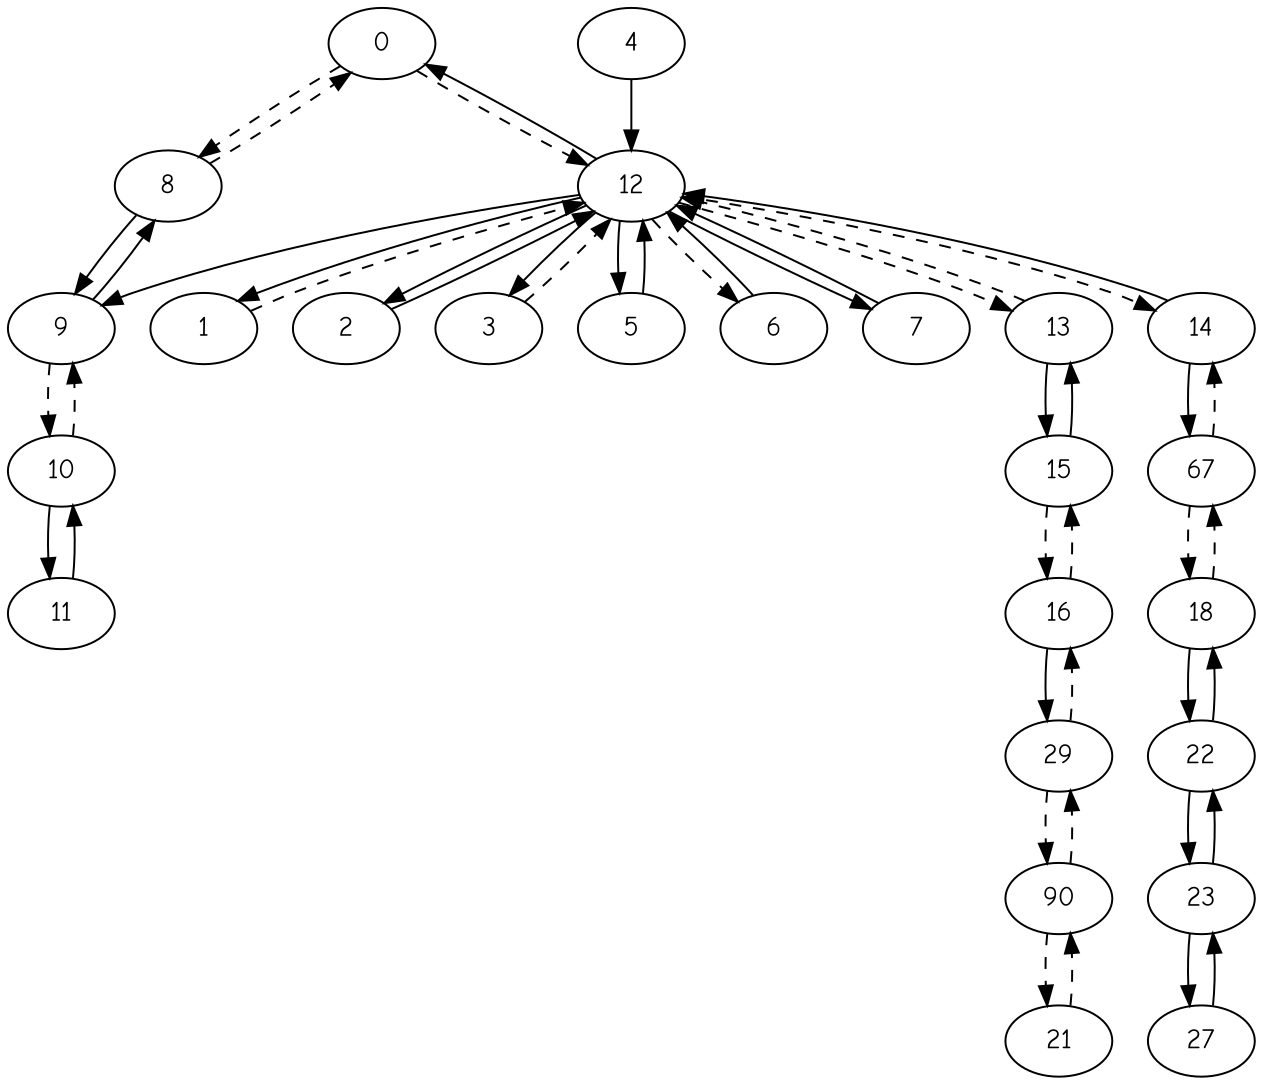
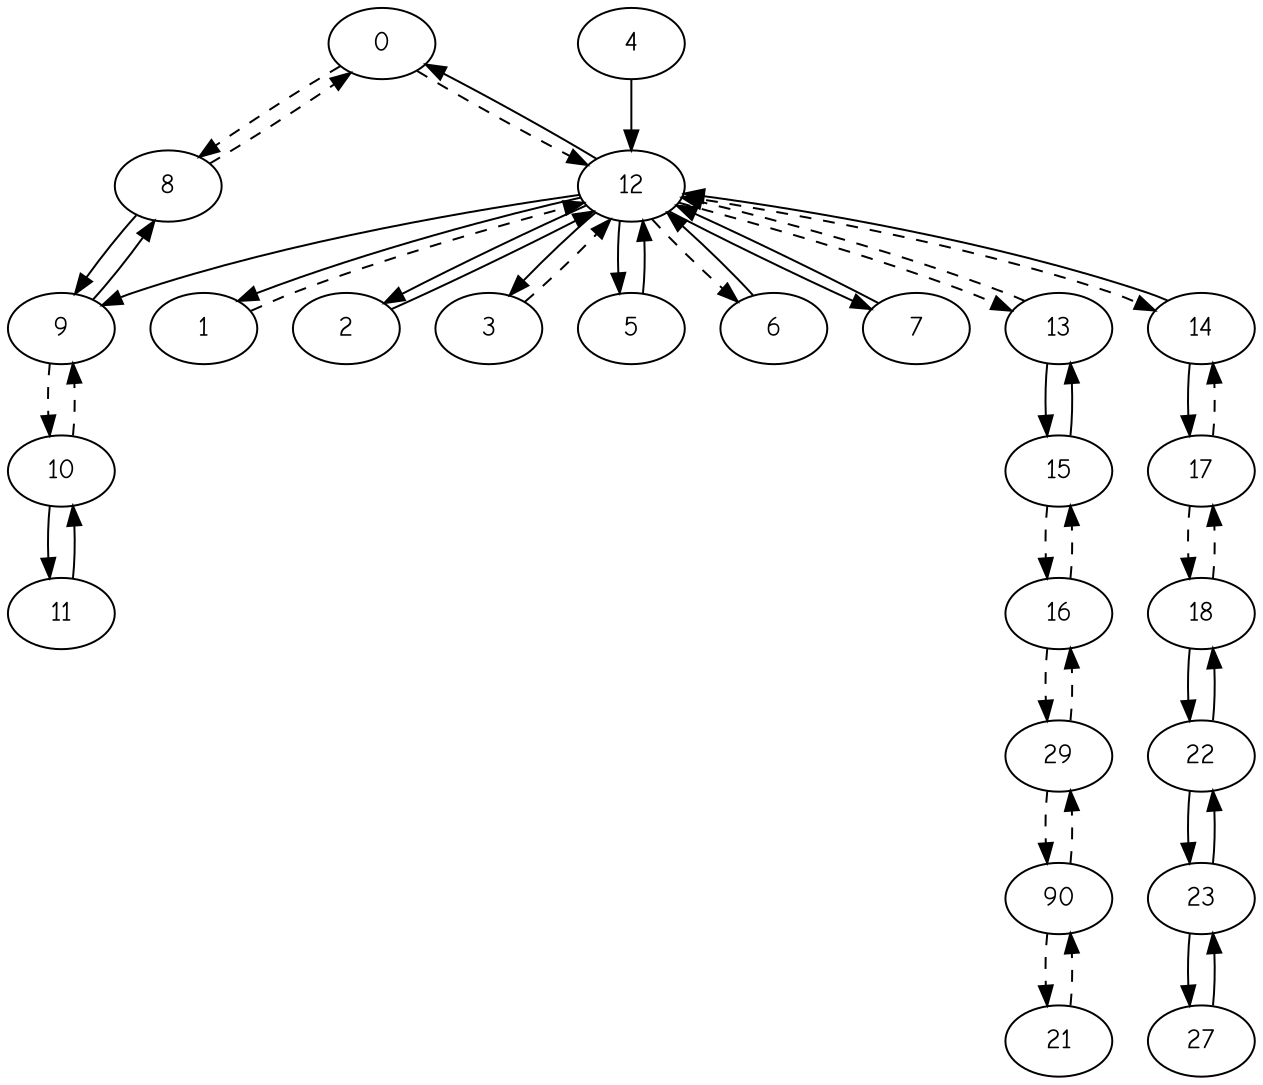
node "67": label "67" -> "17"
edge "16" -> "29": style solid -> dashed
